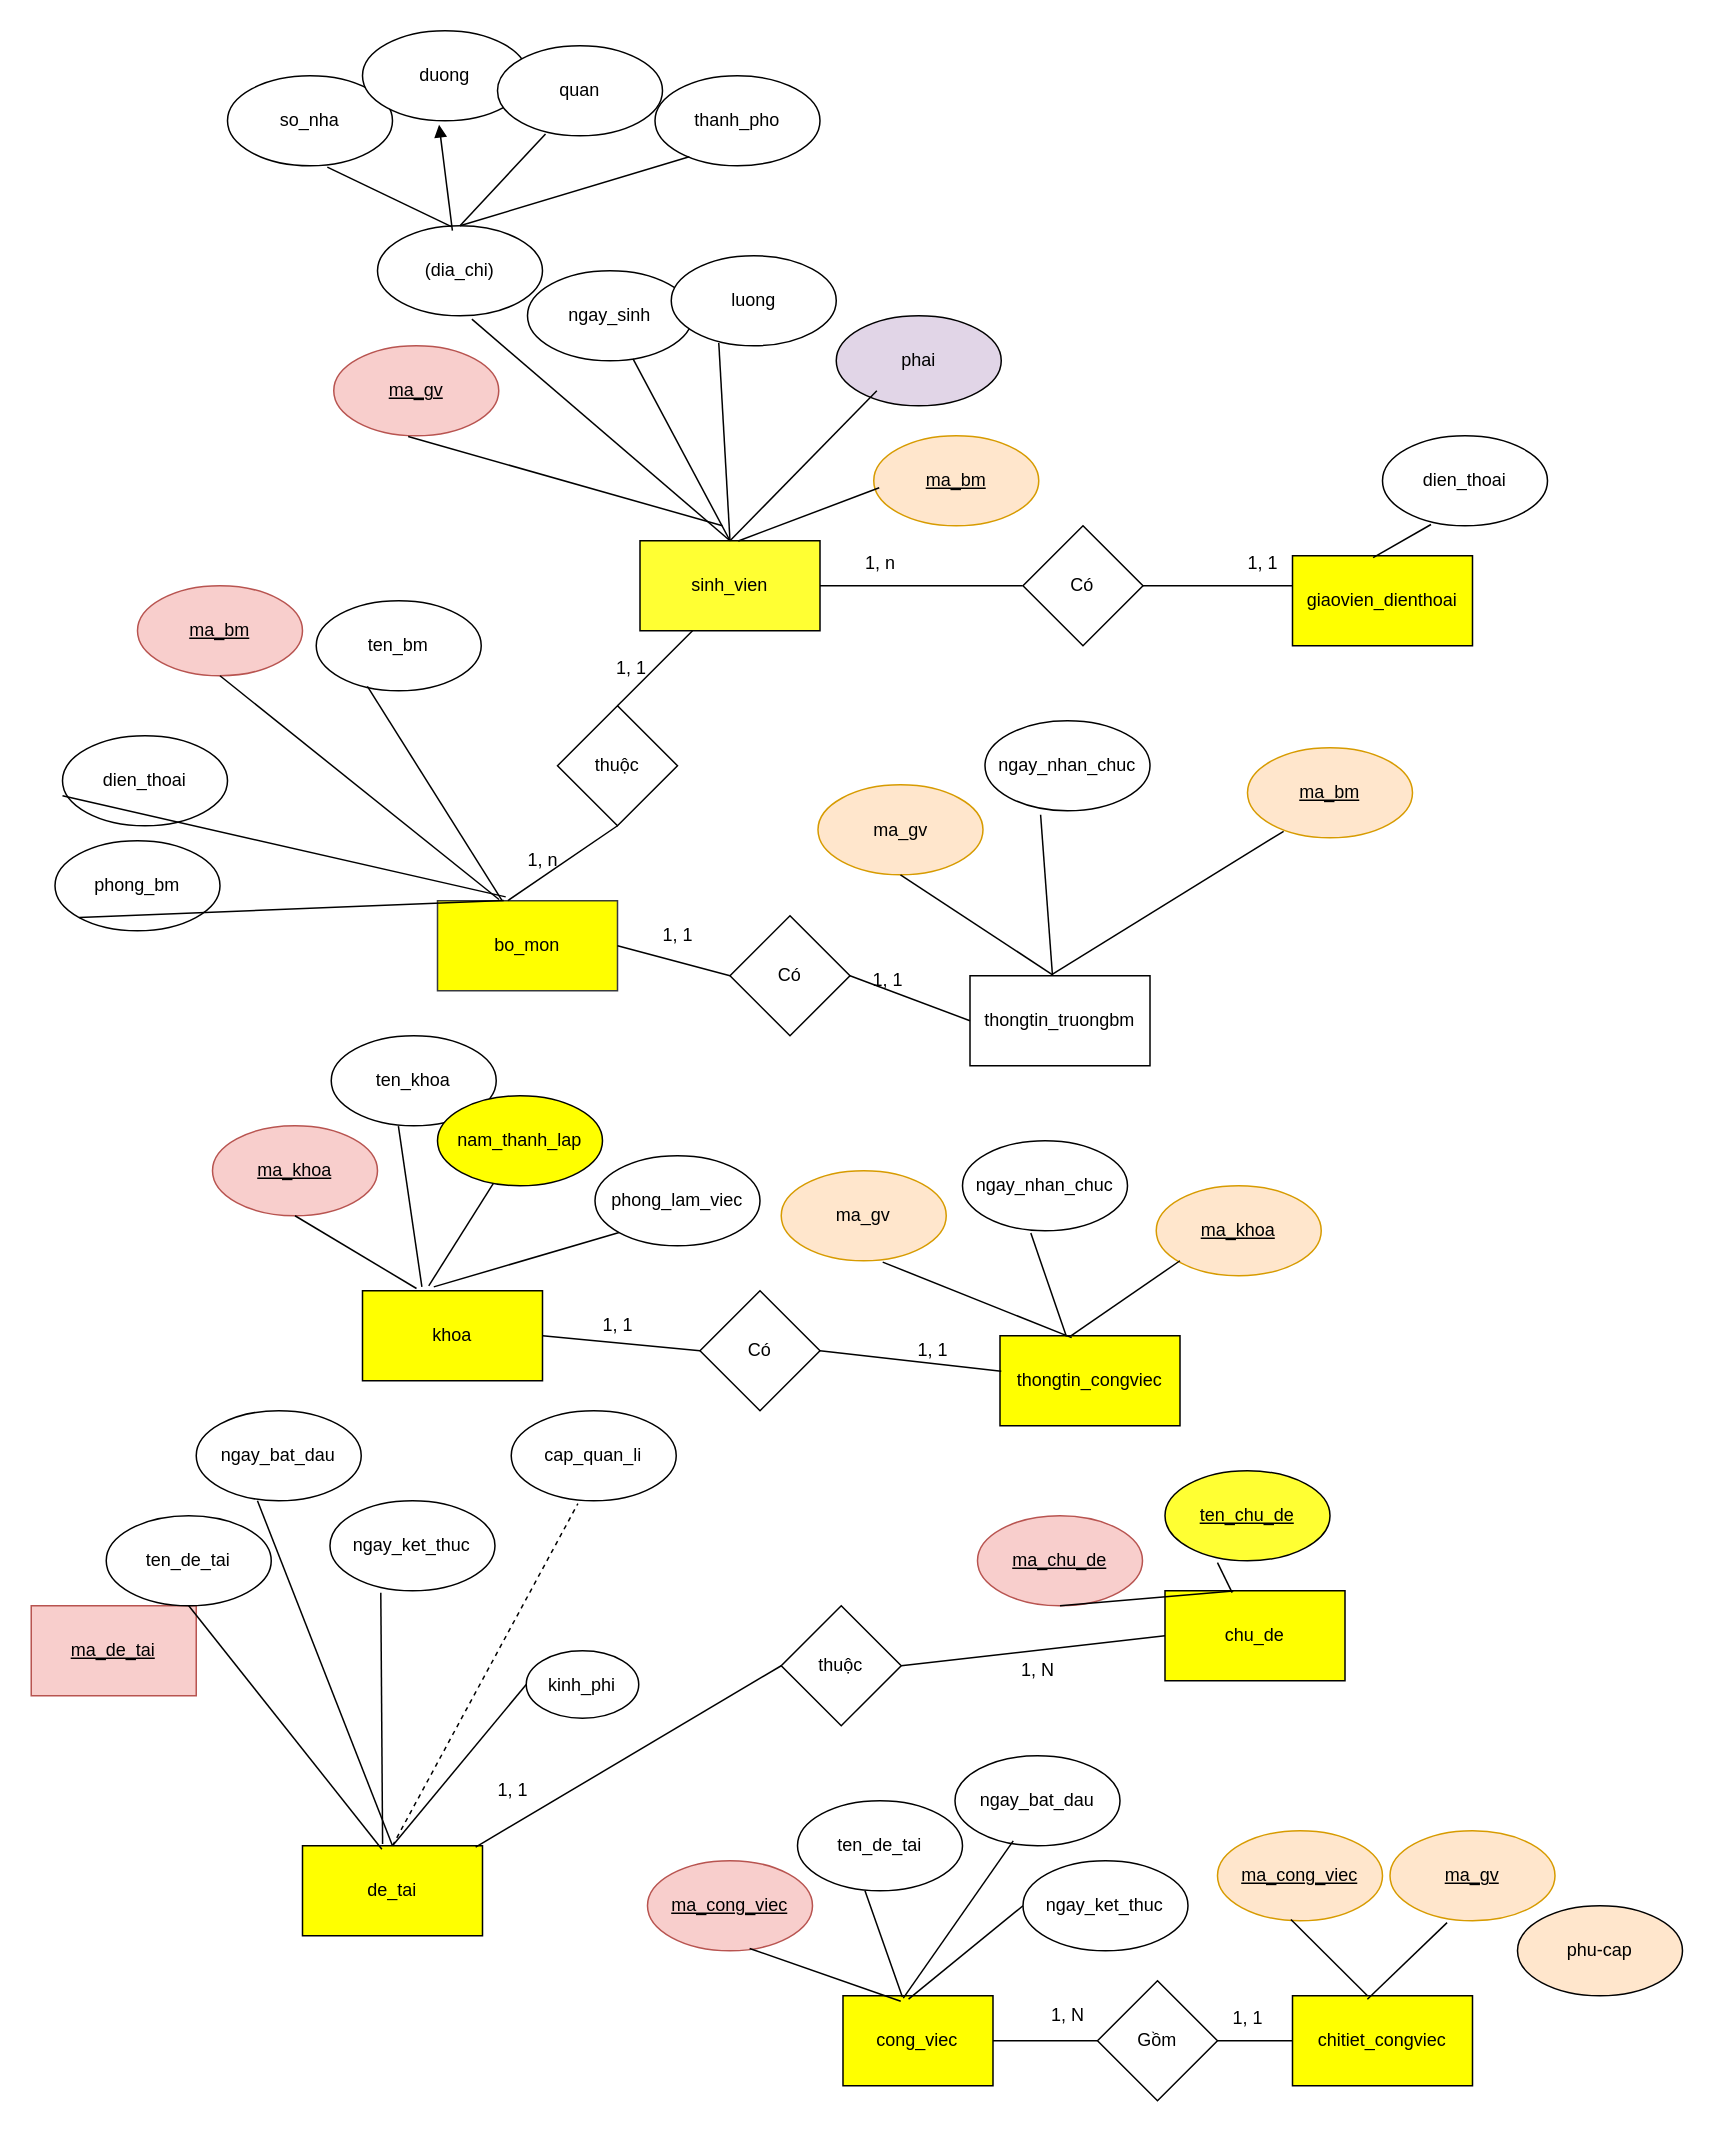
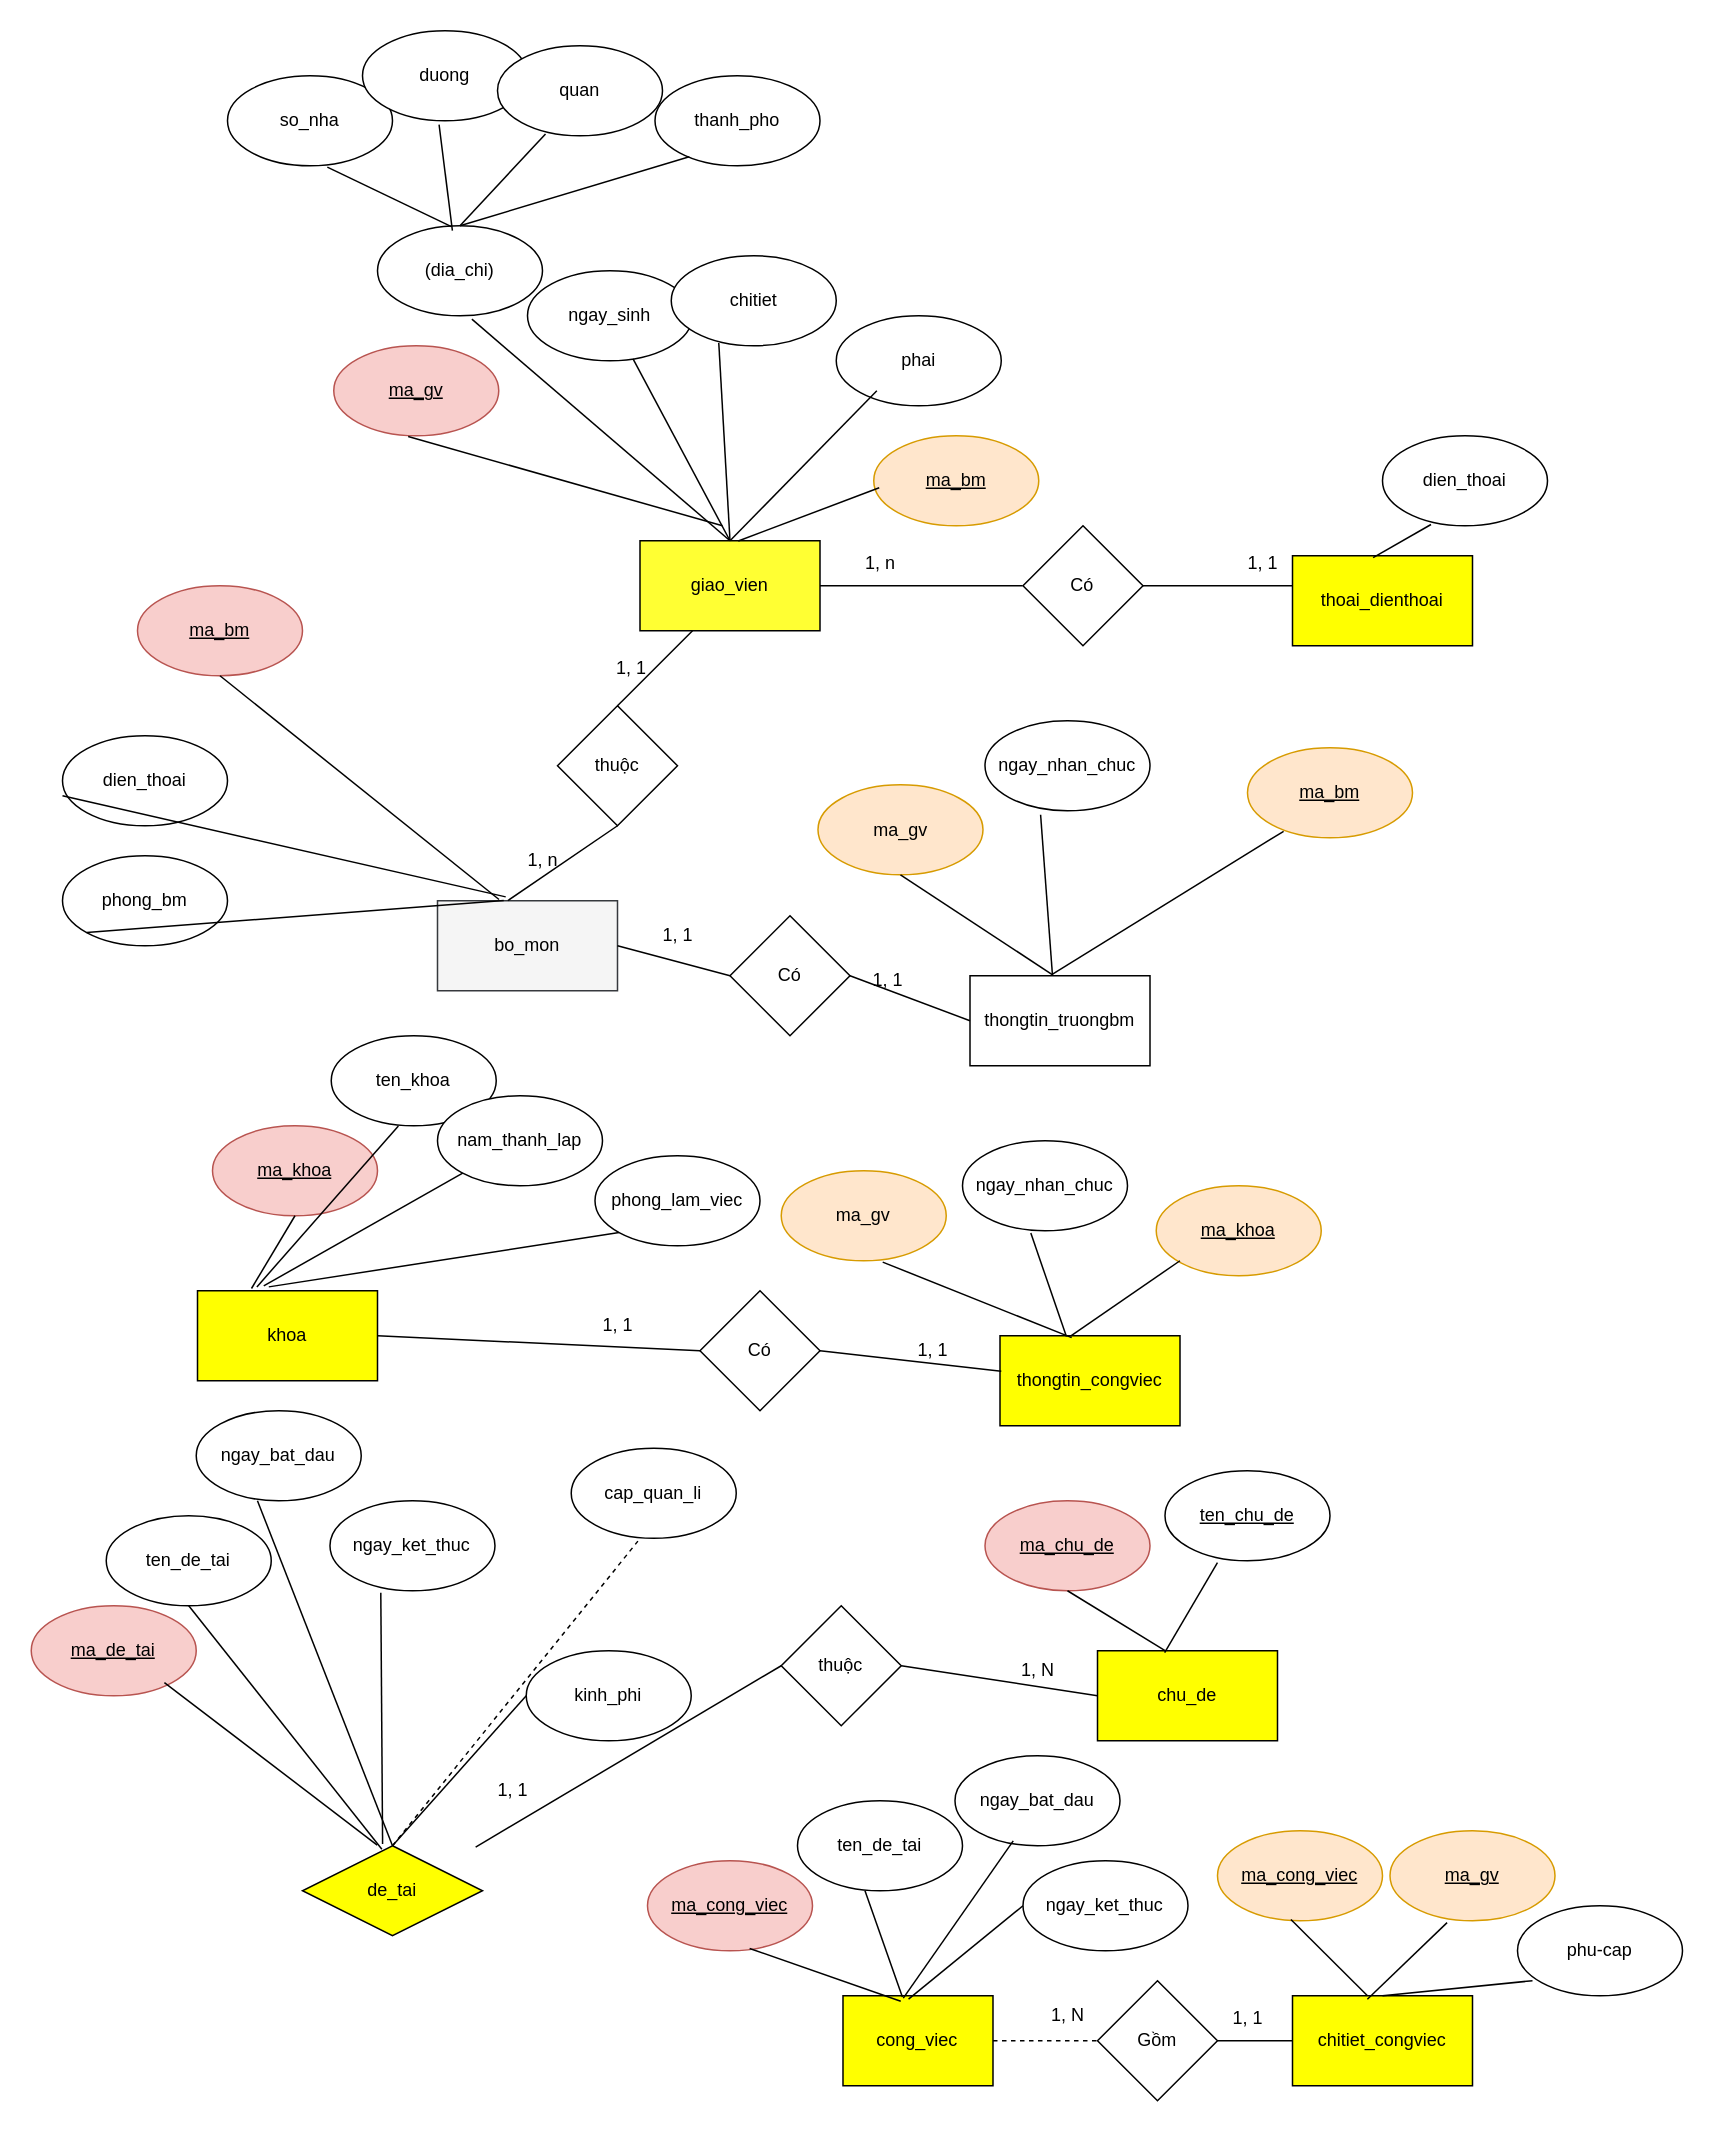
edge "(dia_chi)" -> "duong": arrowhead block -> none
node "luong": label "luong" -> "chitiet"
node "phai": fillcolor #e1d5e7 -> #ffffff
node "sinh_vien": label "sinh_vien" -> "giao_vien"
node "giaovien_dienthoai": label "giaovien_dienthoai" -> "thoai_dienthoai"
node "ten_bm": removed
edge "ten_bm" -- "bo_mon": removed
node "phong_bm": moved (137, 886) -> (145, 901)
node "bo_mon": fillcolor #ffff00 -> #f5f5f5
node "nam_thanh_lap": fillcolor #ffff00 -> #ffffff
node "khoa": moved (452, 1336) -> (287, 1336)
node "cap_quan_li": moved (593, 1456) -> (653, 1493)
node "ten_chu_de": fillcolor #ffff33 -> #ffffff
node "ma_chu_de": moved (1060, 1561) -> (1067, 1546)
node "chu_de": moved (1255, 1636) -> (1187, 1696)
node "ma_de_tai": shape rectangle -> ellipse
node "kinh_phi": size 113x68 -> 165x90
edge "ma_de_tai" -- "de_tai": added
node "de_tai": shape rectangle -> diamond
node "phu-cap": fillcolor #ffe6cc -> #ffffff
edge "phu-cap" -- "chitiet_congviec": added
edge "cong_viec" -- "Gồm": style solid -> dashed
